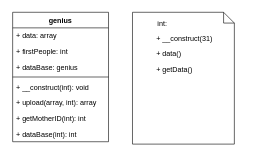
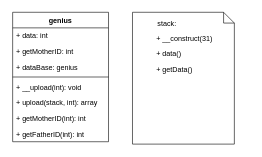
node "int:": label "int:" -> "stack:"
node "+ data: array": label "+ data: array" -> "+ data: int"
node "+ firstPeople: int": label "+ firstPeople: int" -> "+ getMotherID: int"
node "+ __construct(int): void": label "+ __construct(int): void" -> "+ __upload(int): void"
node "+ upload(array, int): array": label "+ upload(array, int): array" -> "+ upload(stack, int): array"
node "+ dataBase(int): int": label "+ dataBase(int): int" -> "+ getFatherID(int): int"
